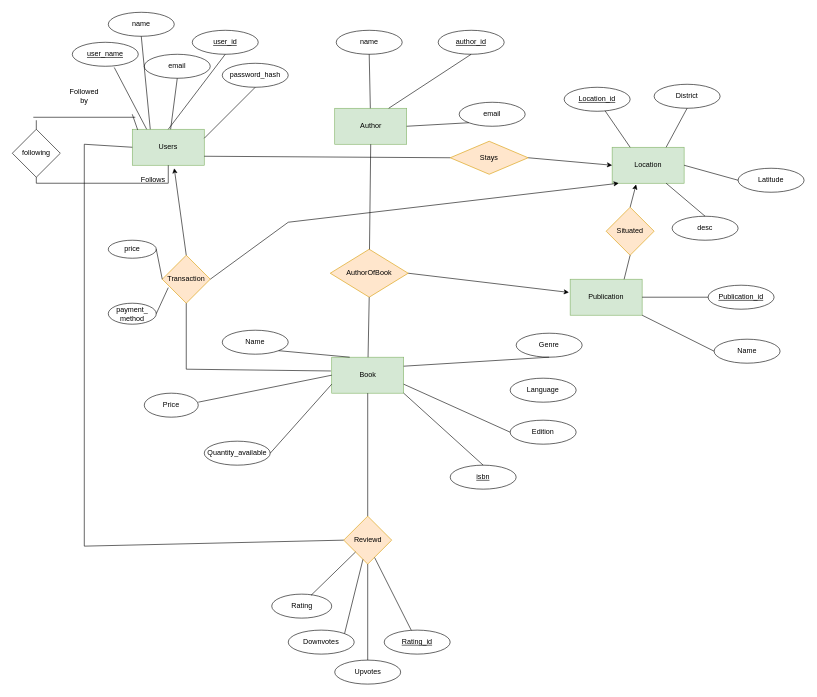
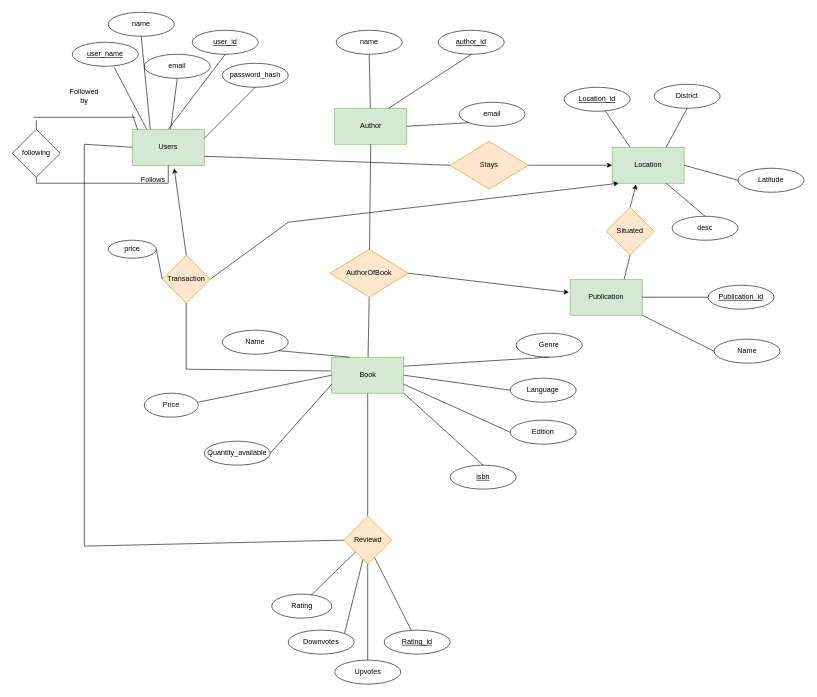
node "Stays": size 78x33 -> 78x48
edge "Transaction" -- "payment_ method": removed
node "payment_ method": removed
edge "Book" -- "Language": added
